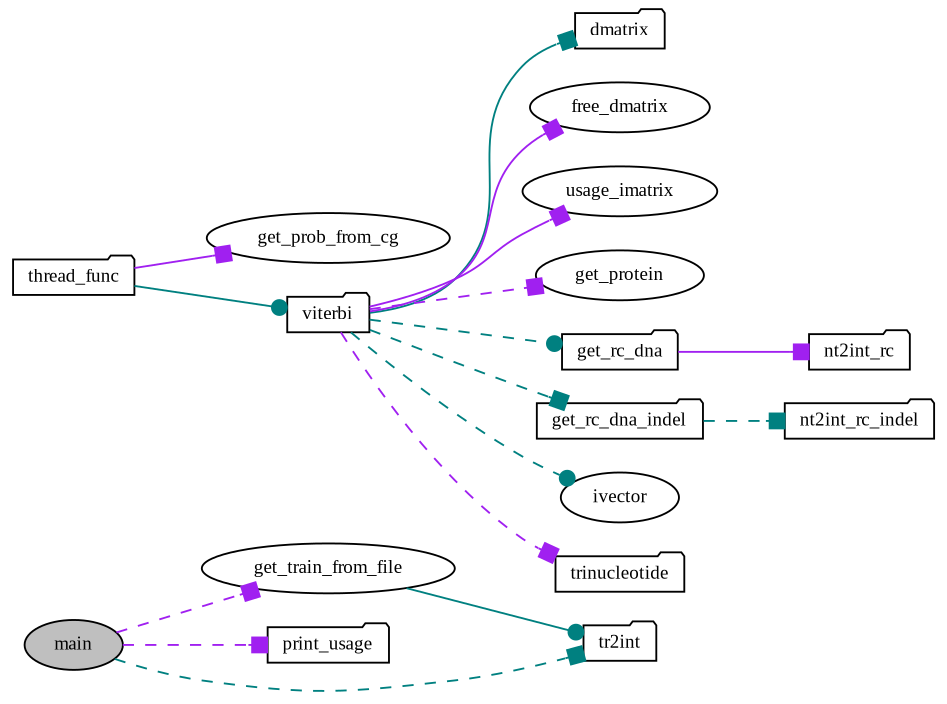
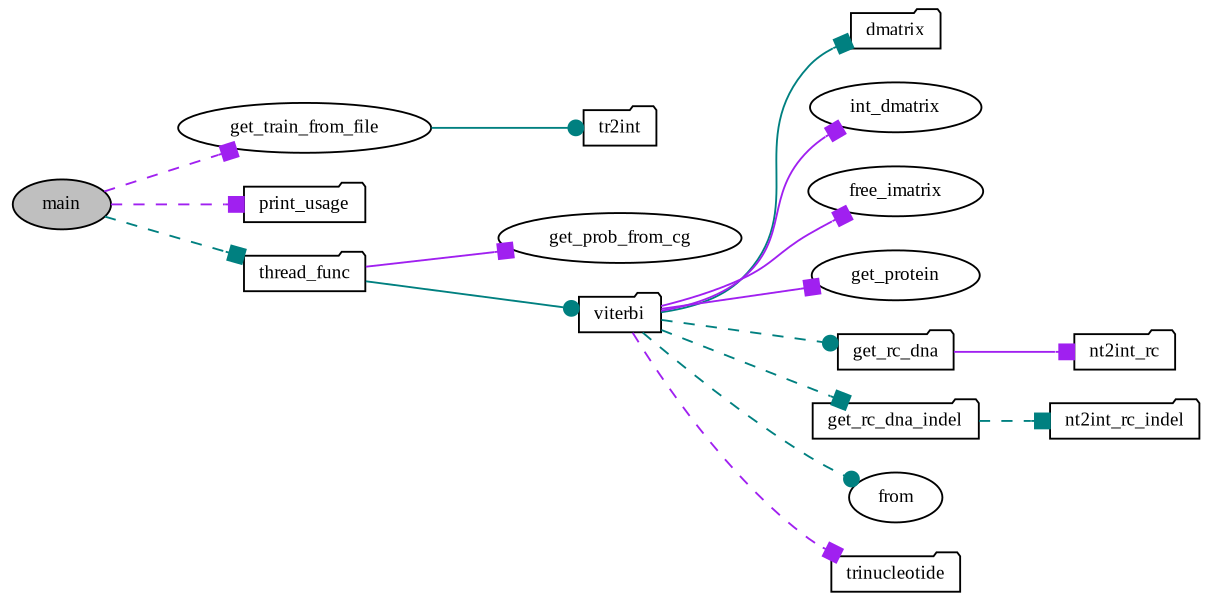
node "free_dmatrix": label "free_dmatrix" -> "int_dmatrix"
node "usage_imatrix": label "usage_imatrix" -> "free_imatrix"
edge "viterbi" -> "get_protein": style dashed -> solid
node "ivector": label "ivector" -> "from"
edge "main" -> "tr2int": now "main" -> "thread_func"
